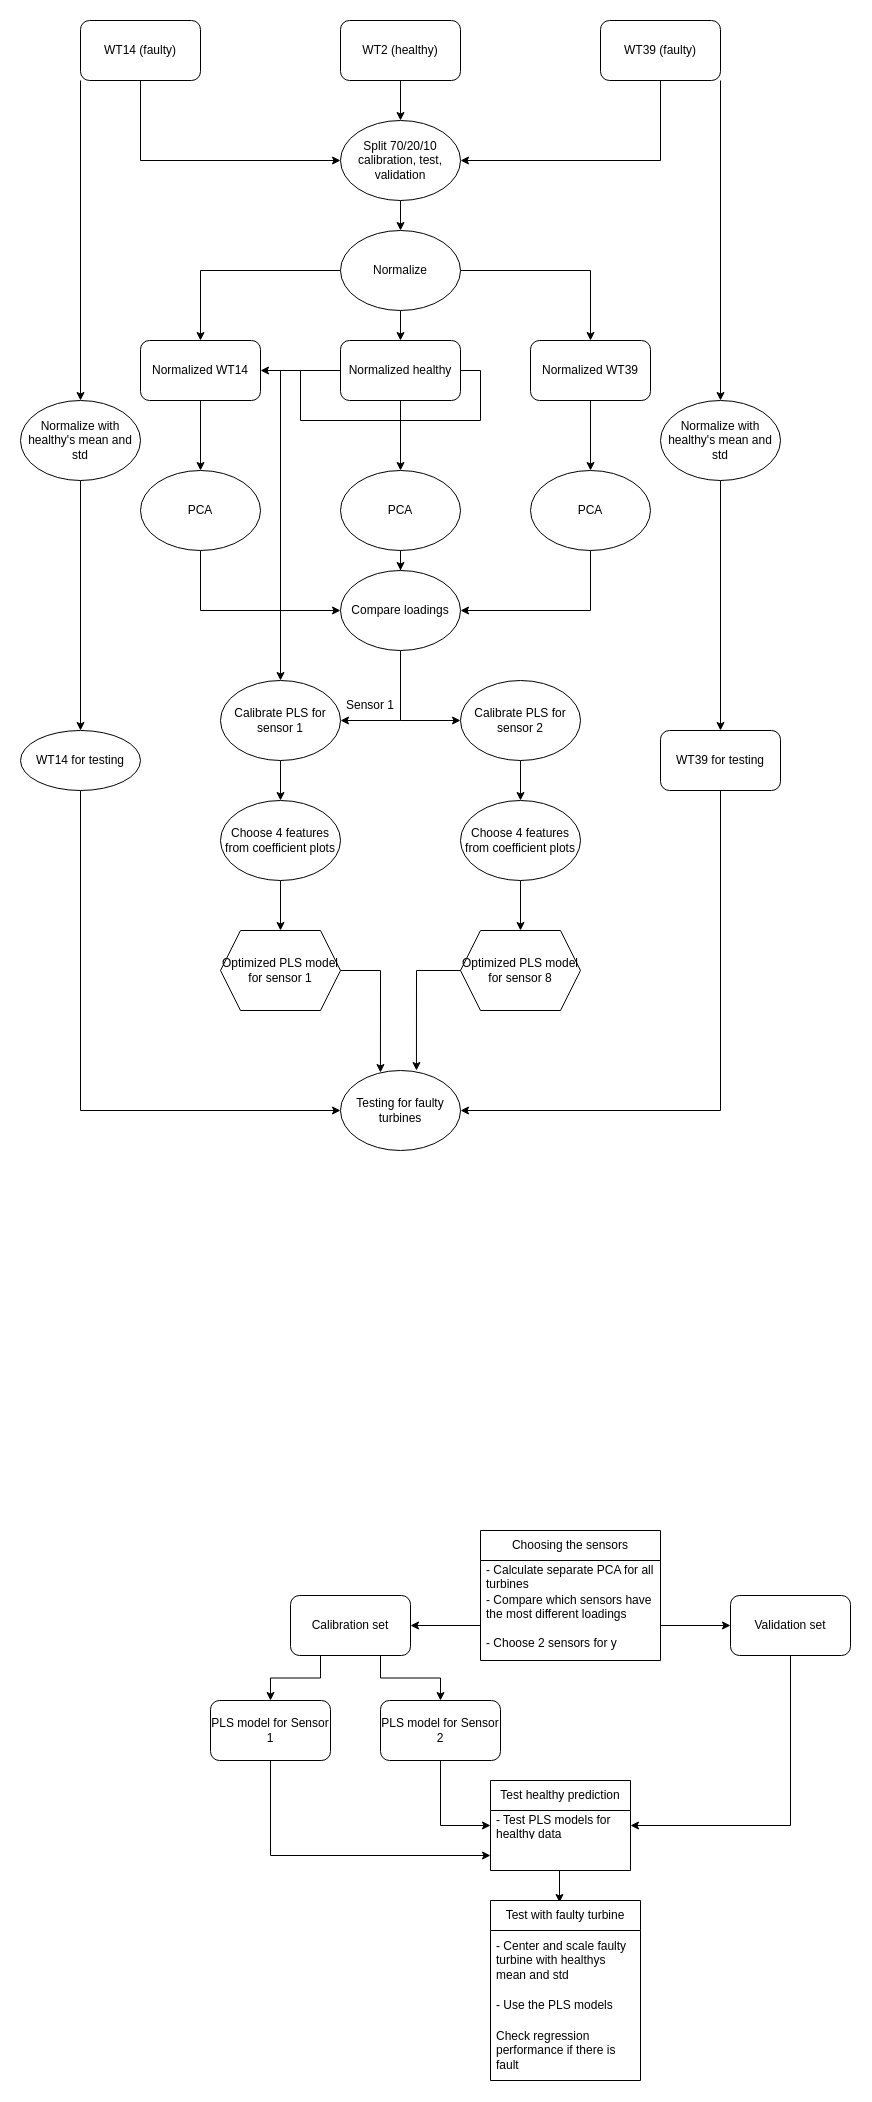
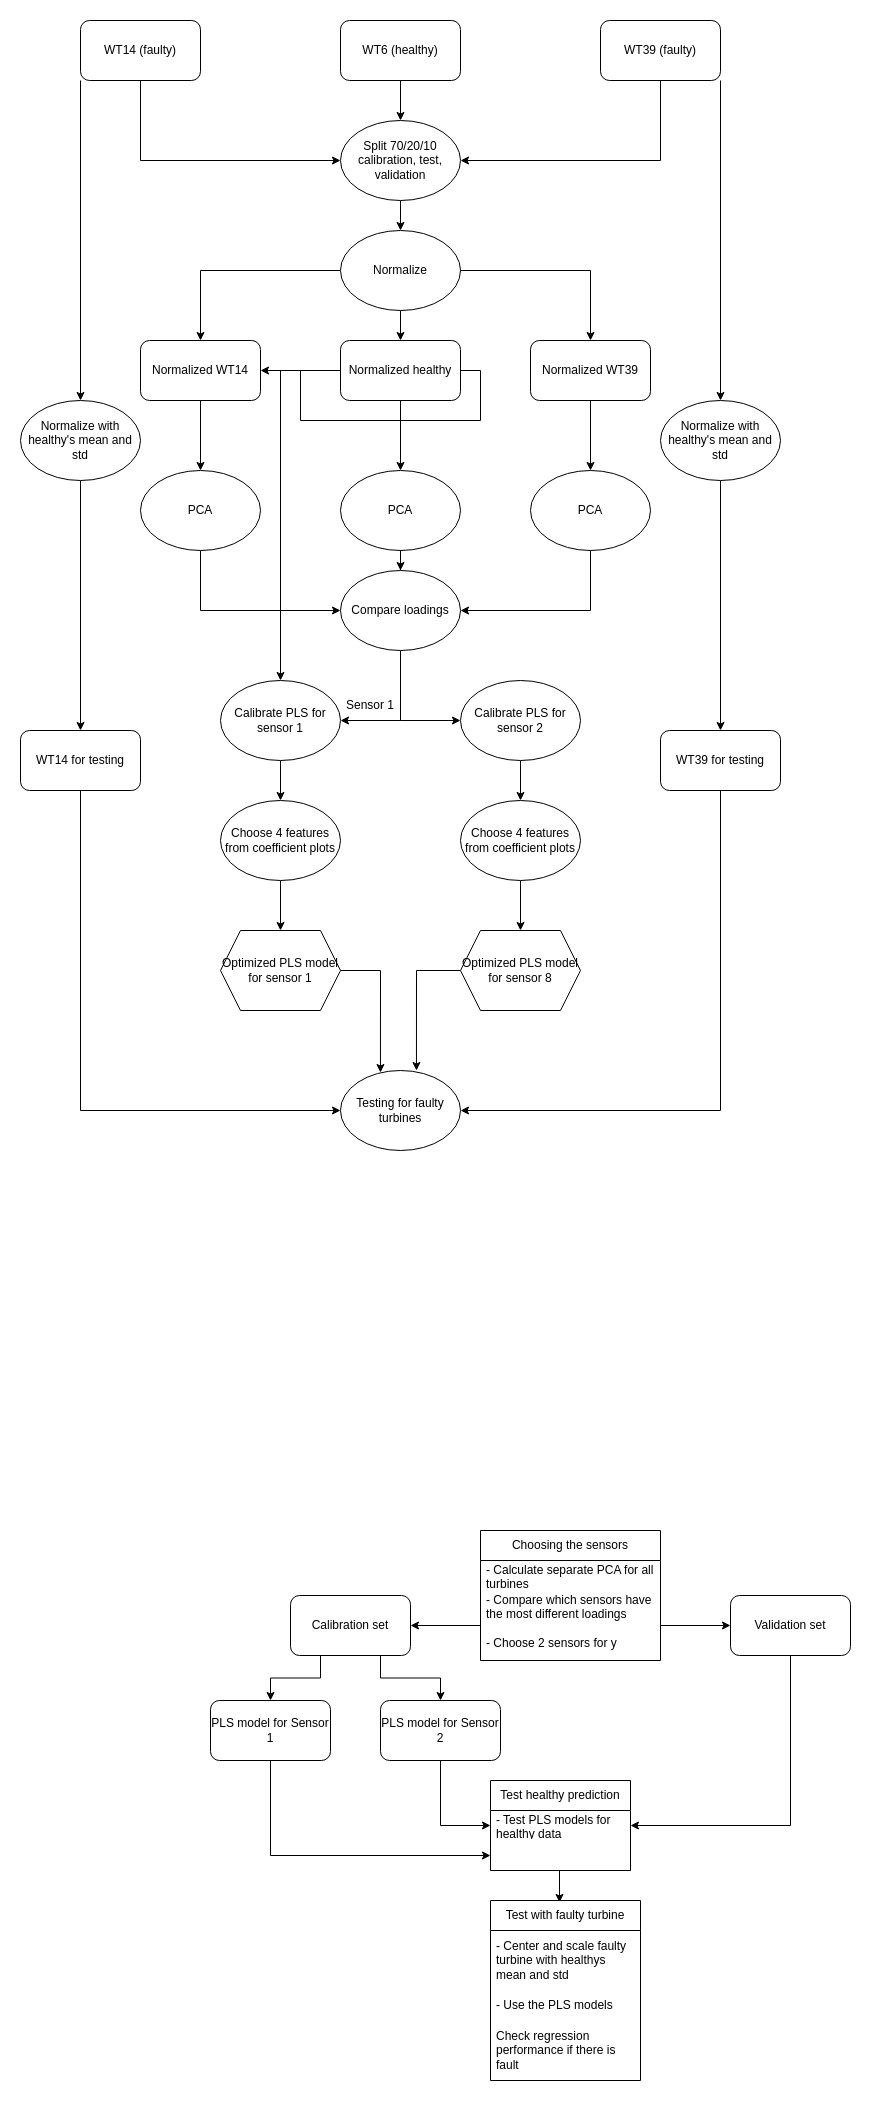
node "WT2 (healthy)": label "WT2 (healthy)" -> "WT6 (healthy)"
node "WT14 for testing": shape ellipse -> rounded rectangle
